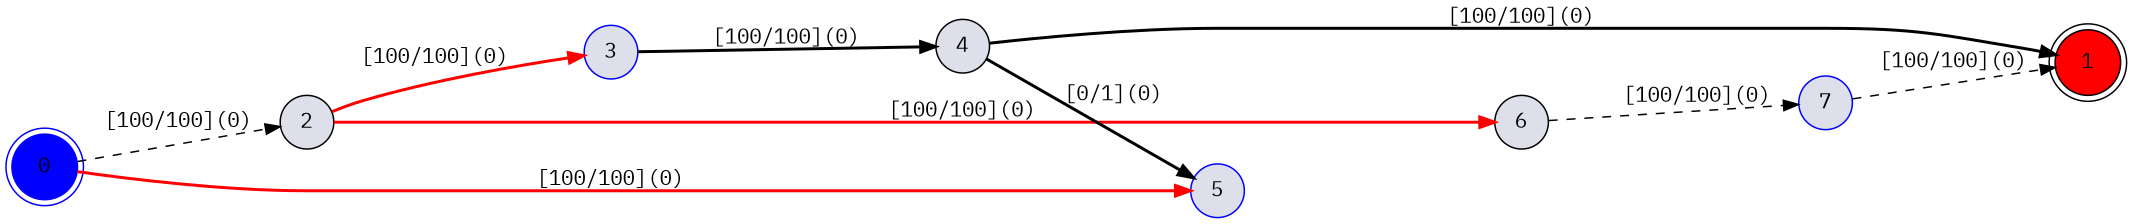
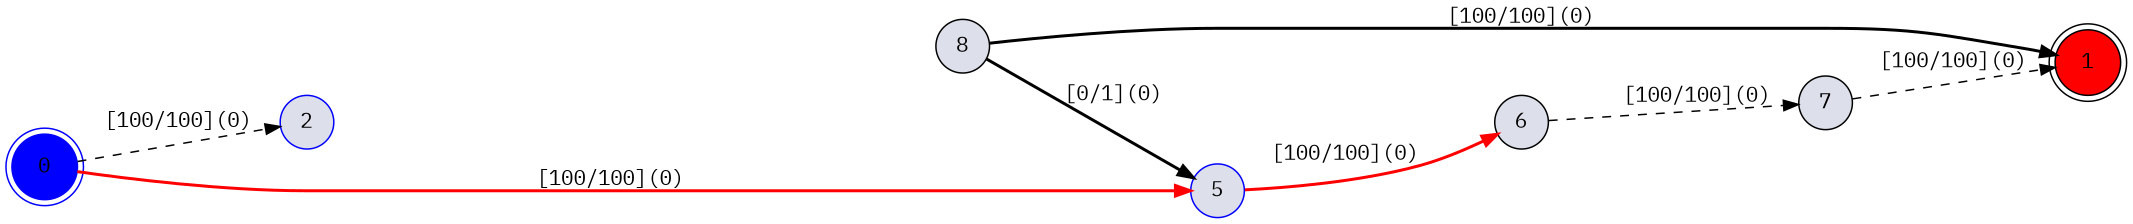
node "4": label "4" -> "8"
node "3": removed
node "7": color blue -> black
node "2": color black -> blue
edge "2" -> "6": now "5" -> "6"
